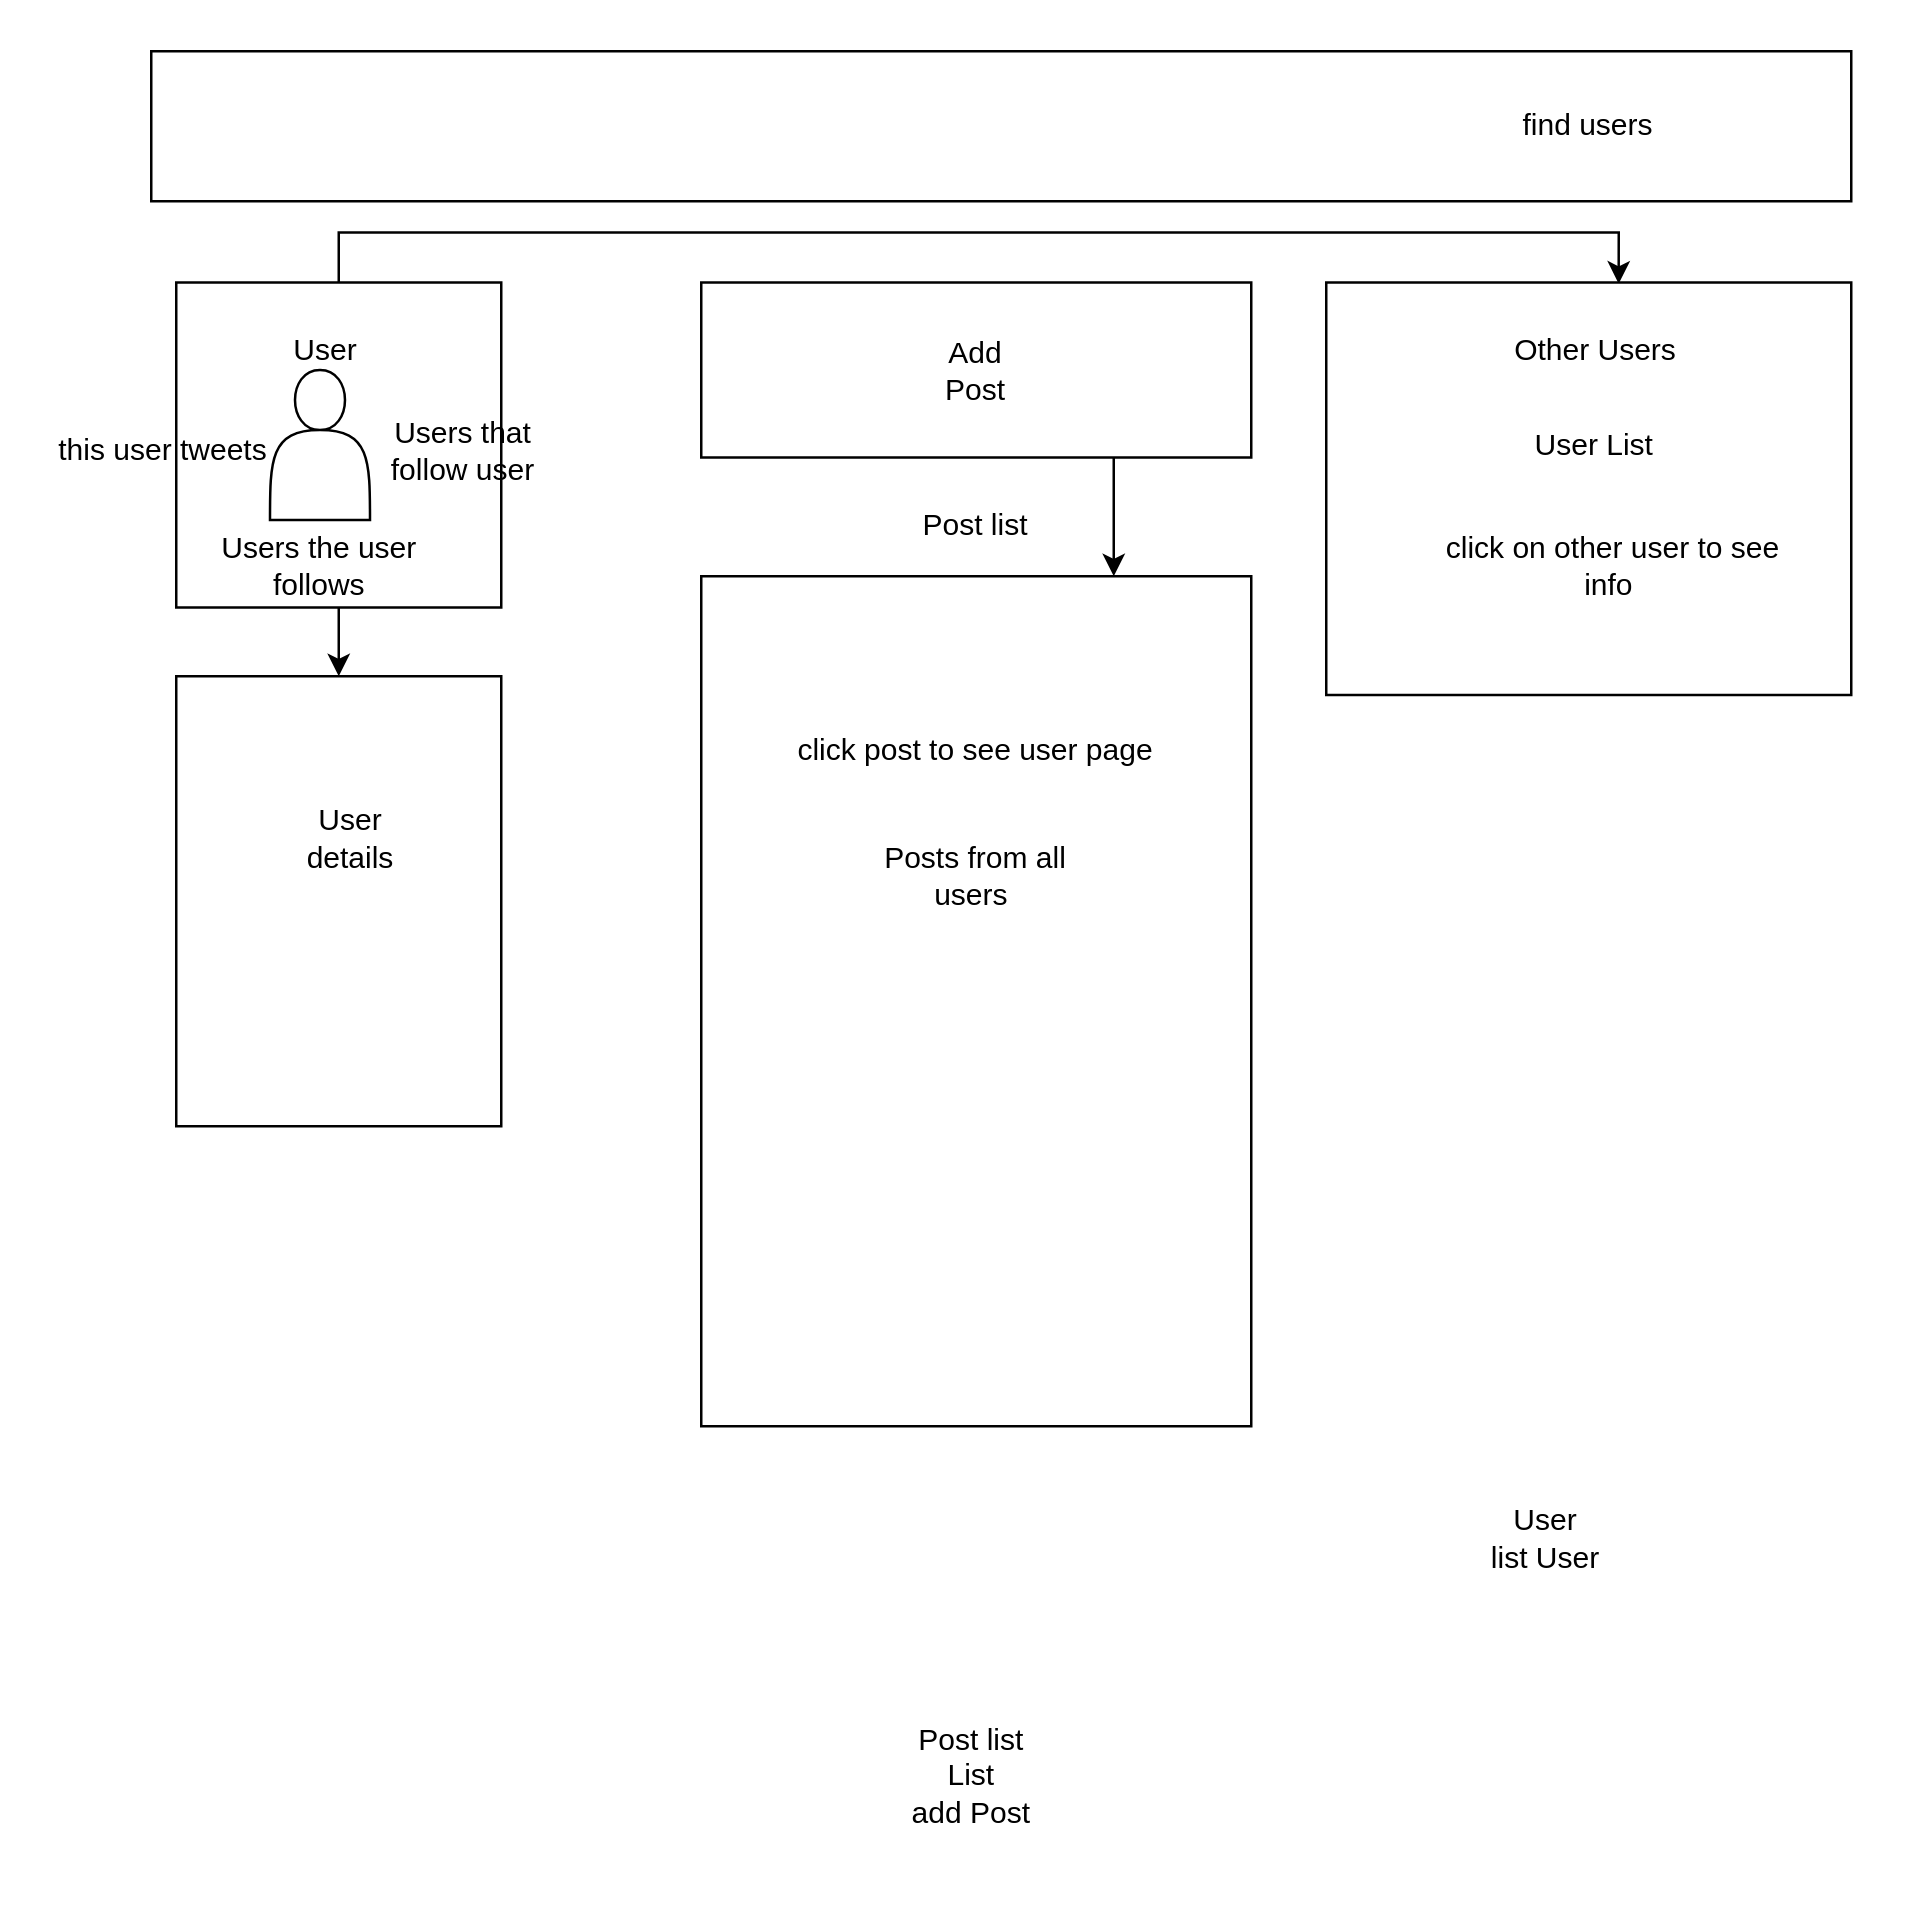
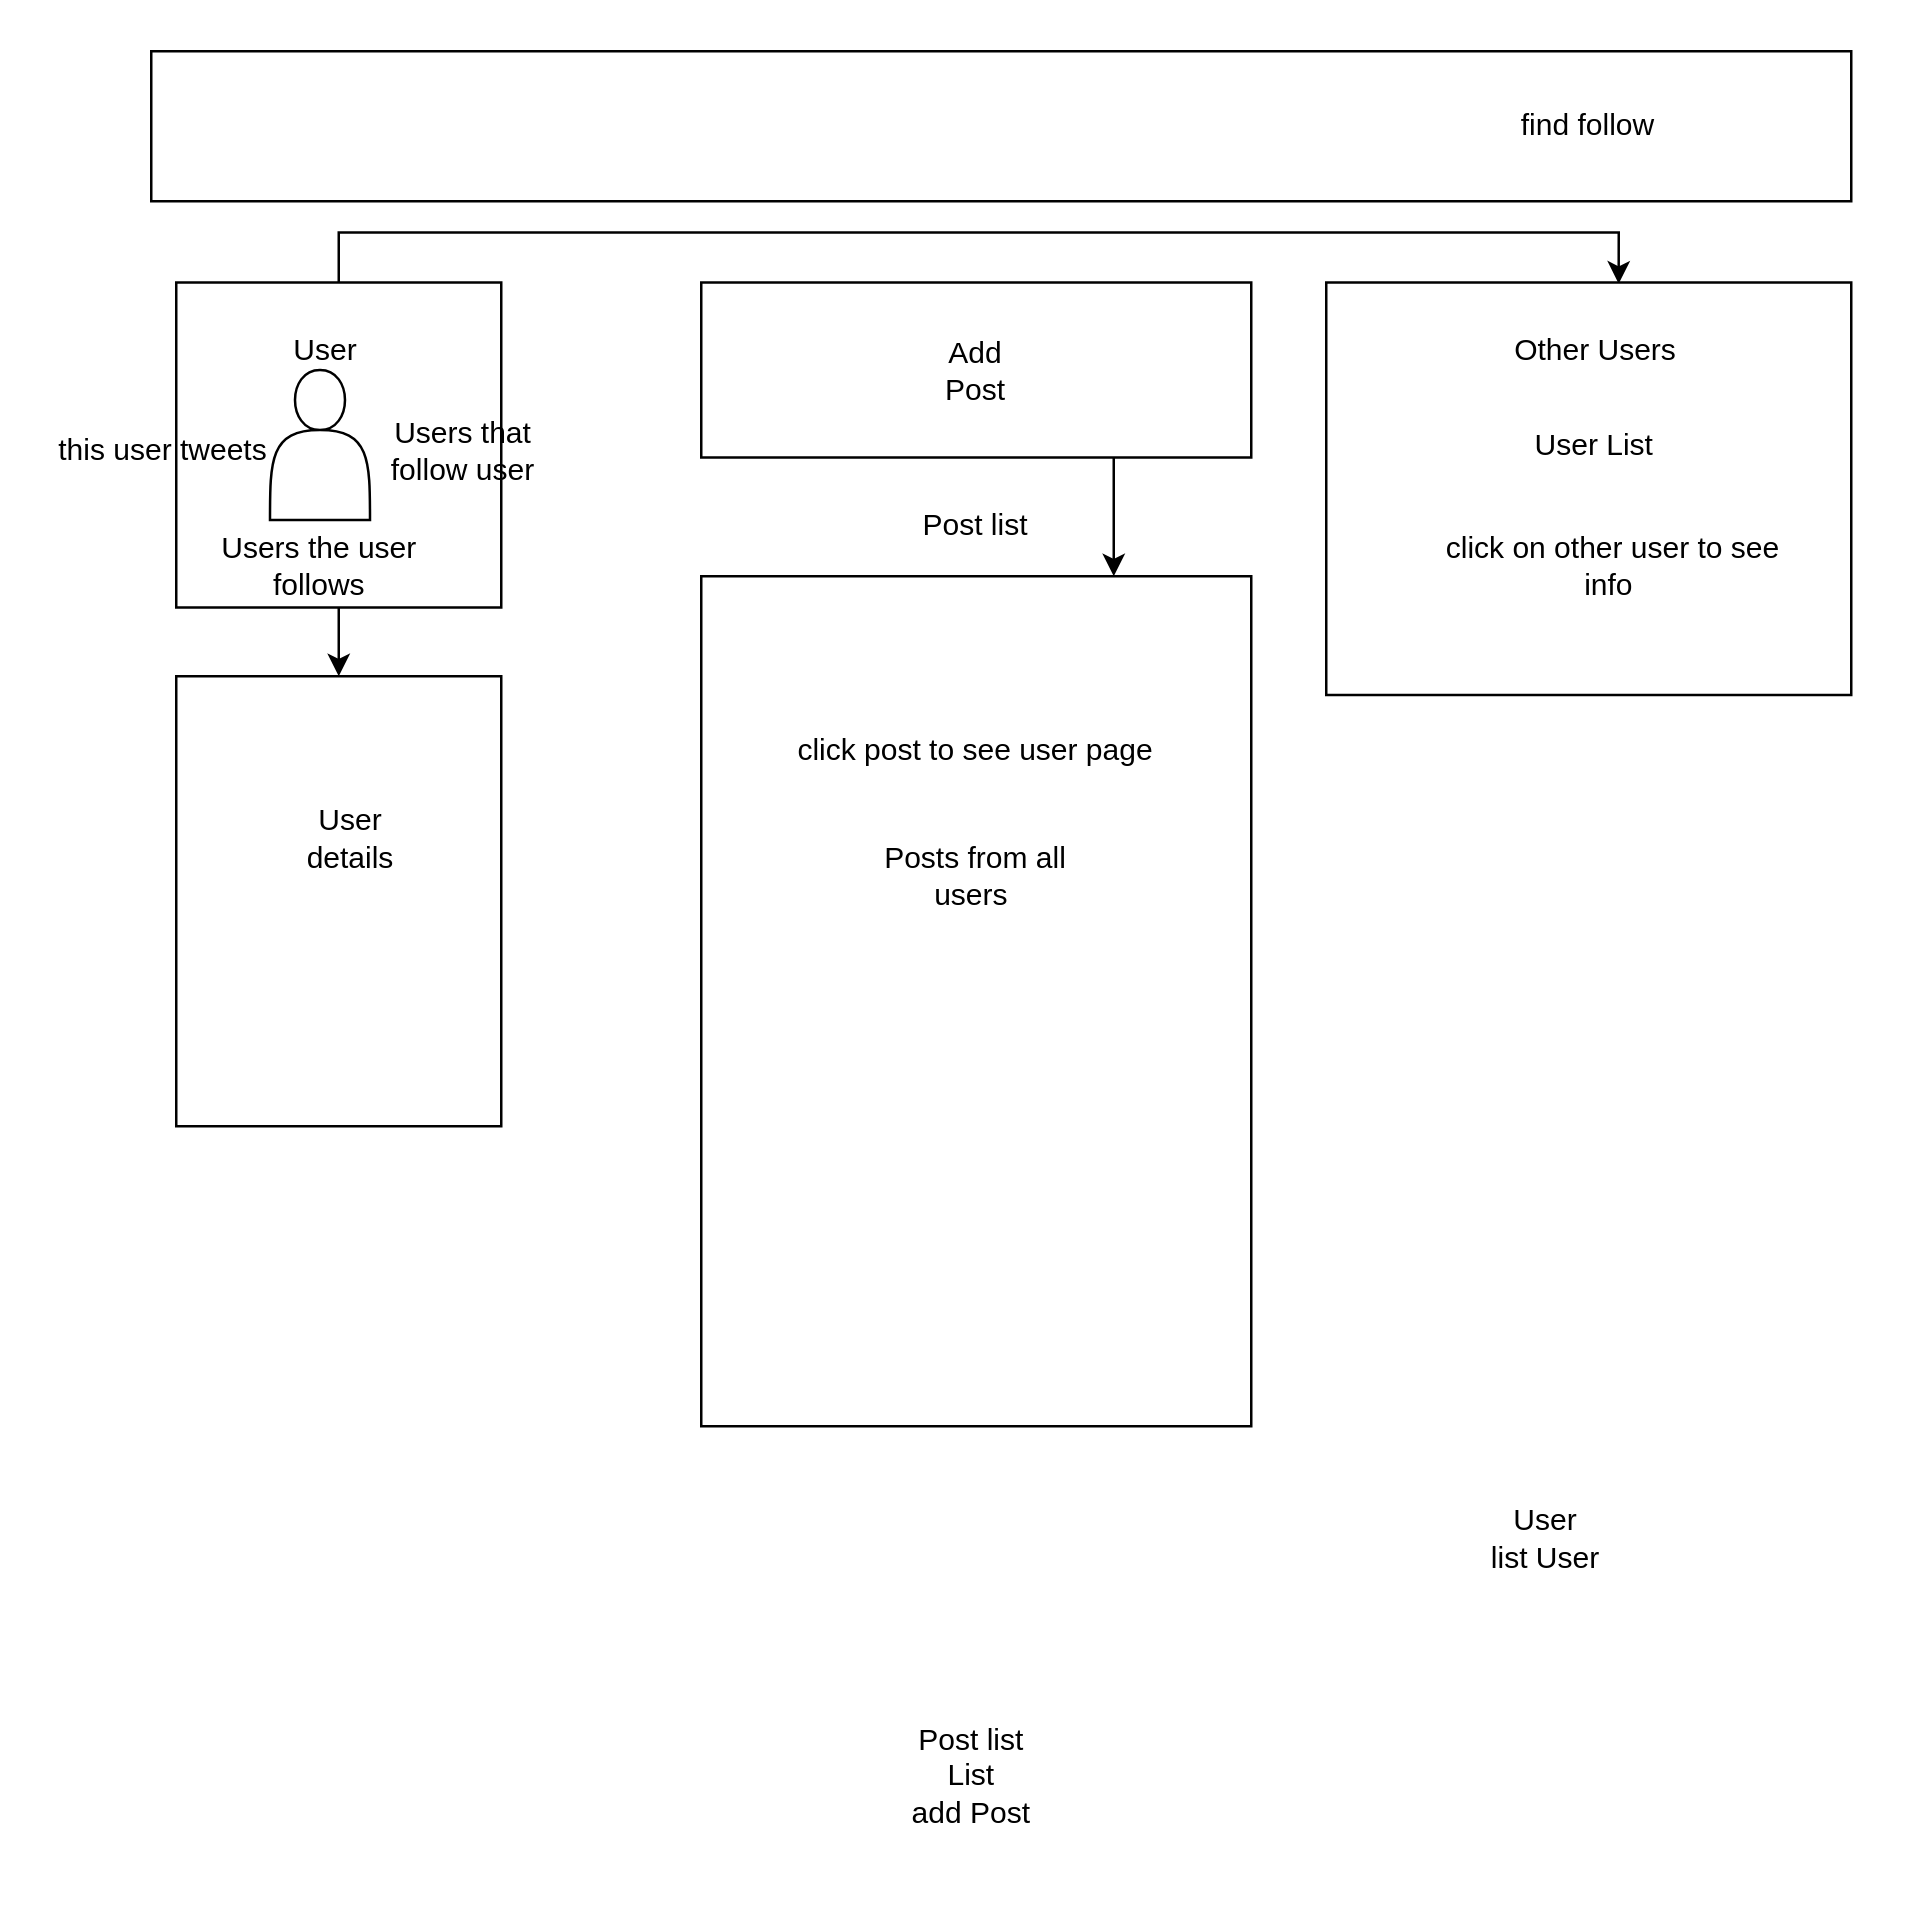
node "find users": label "find users" -> "find follow"
